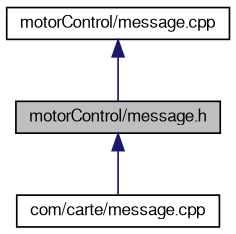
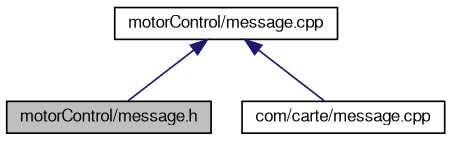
edge "com/carte/message.cpp" -> "motorControl/message.h": now "com/carte/message.cpp" -> "motorControl/message.cpp"
